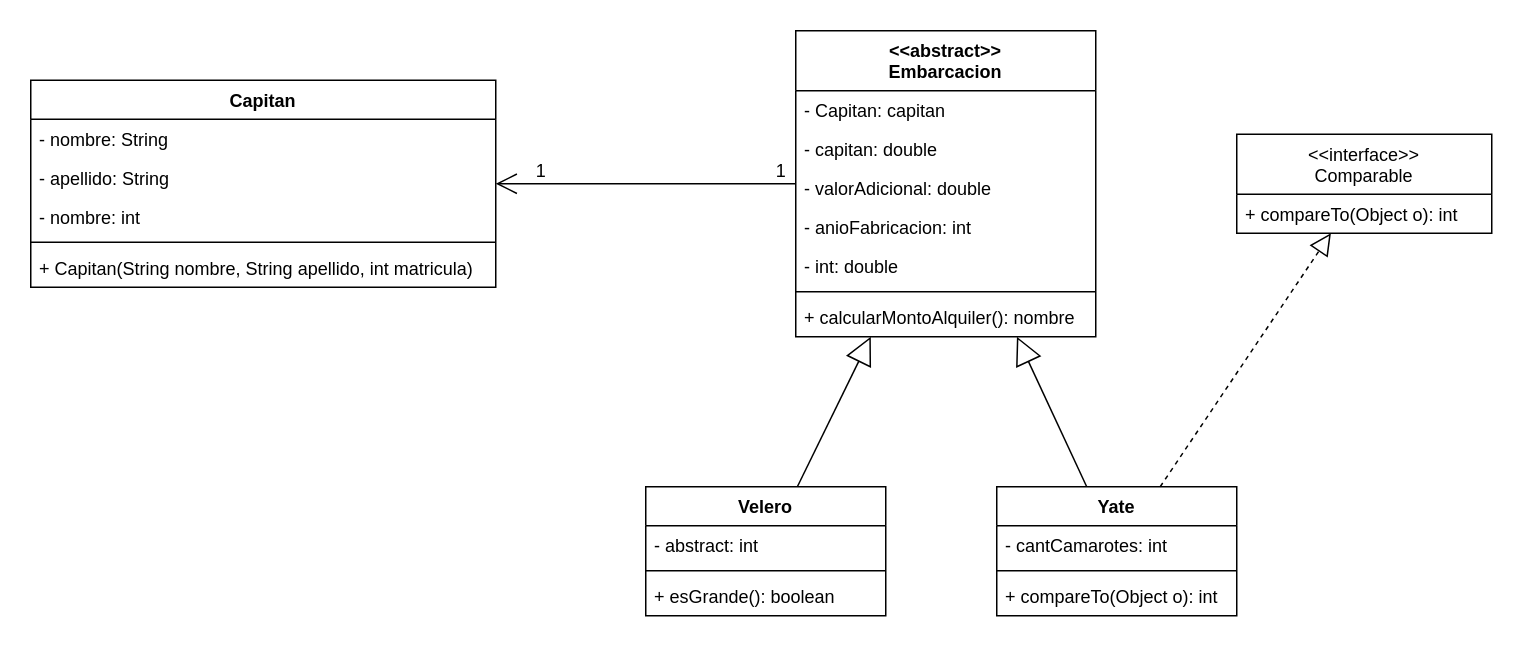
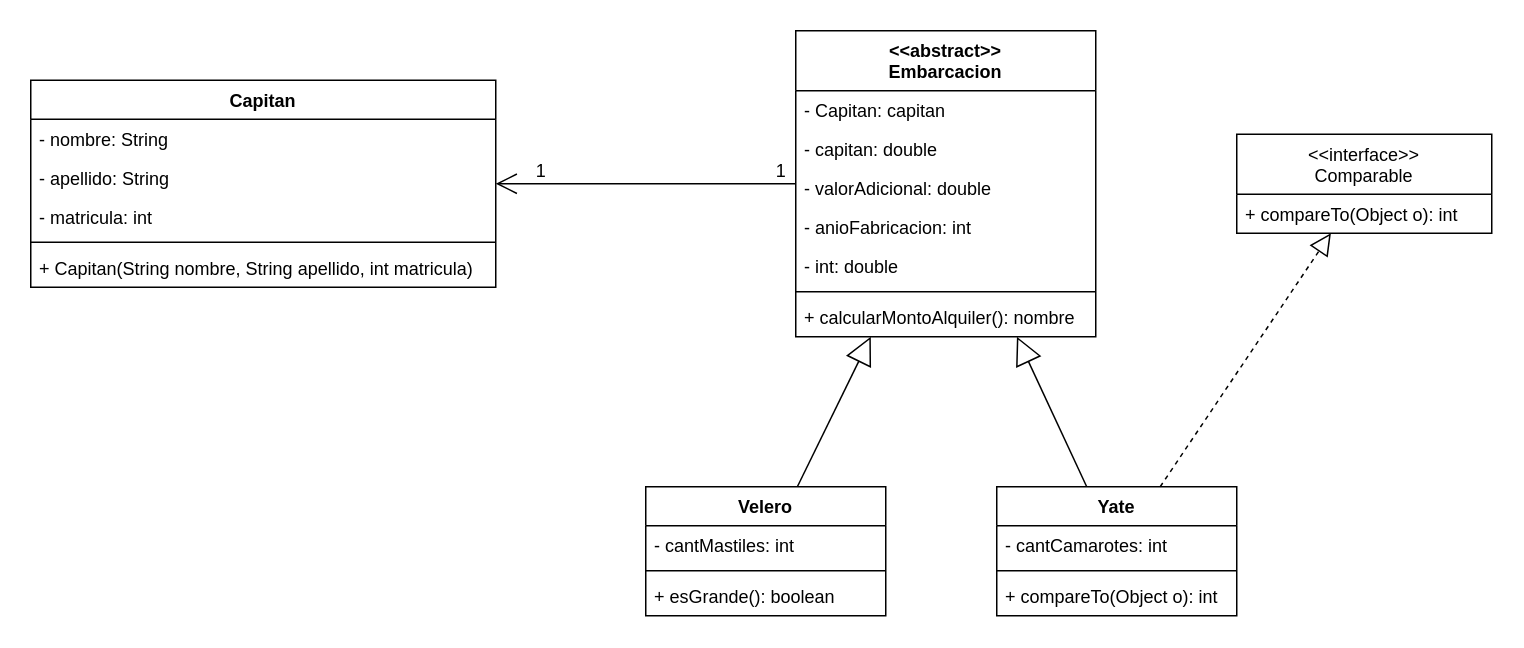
node "- nombre: int": label "- nombre: int" -> "- matricula: int"
node "- abstract: int": label "- abstract: int" -> "- cantMastiles: int"
